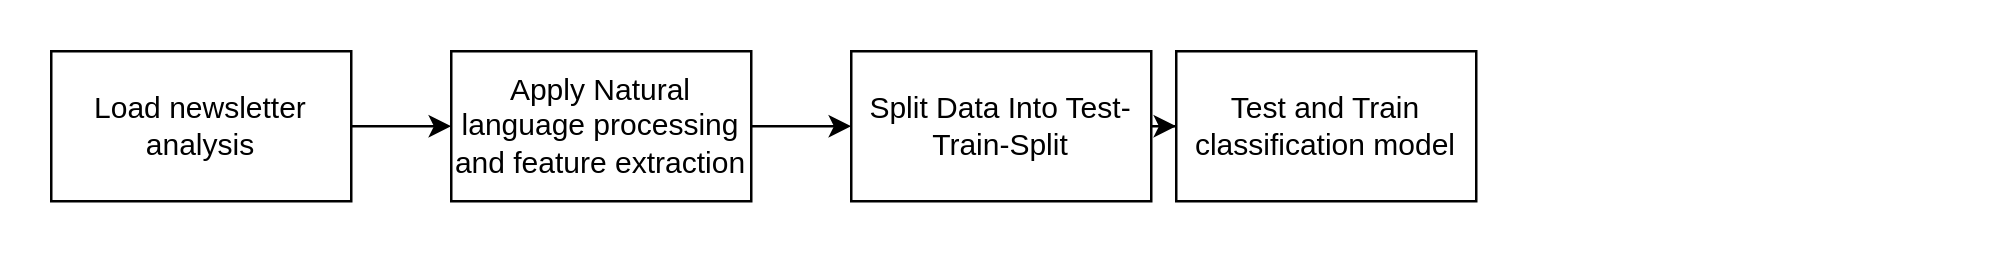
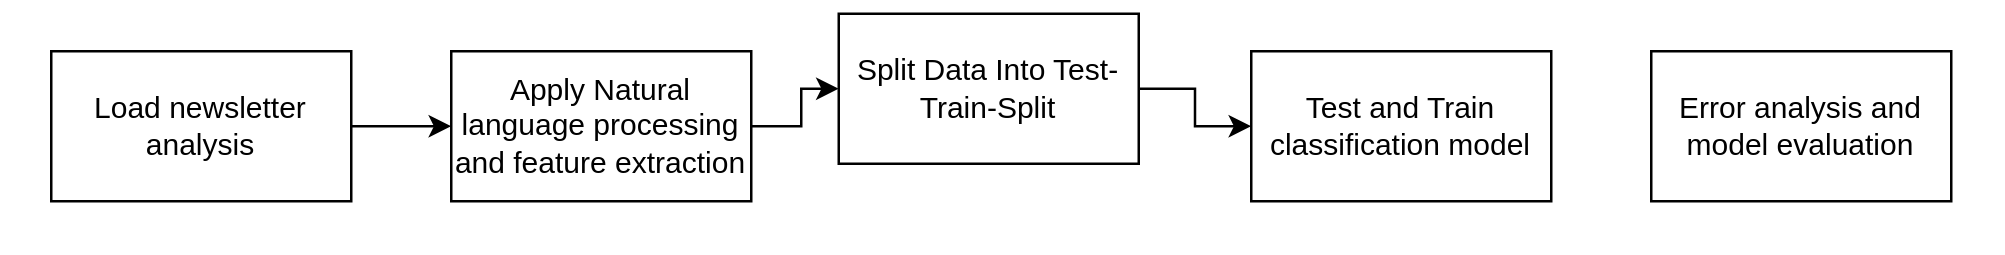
node "Split Data Into Test-Train-Split": moved (1001, 126) -> (989, 89)
node "Test and Train classification model": moved (1326, 126) -> (1401, 126)
node "Error analysis and model evaluation": added
